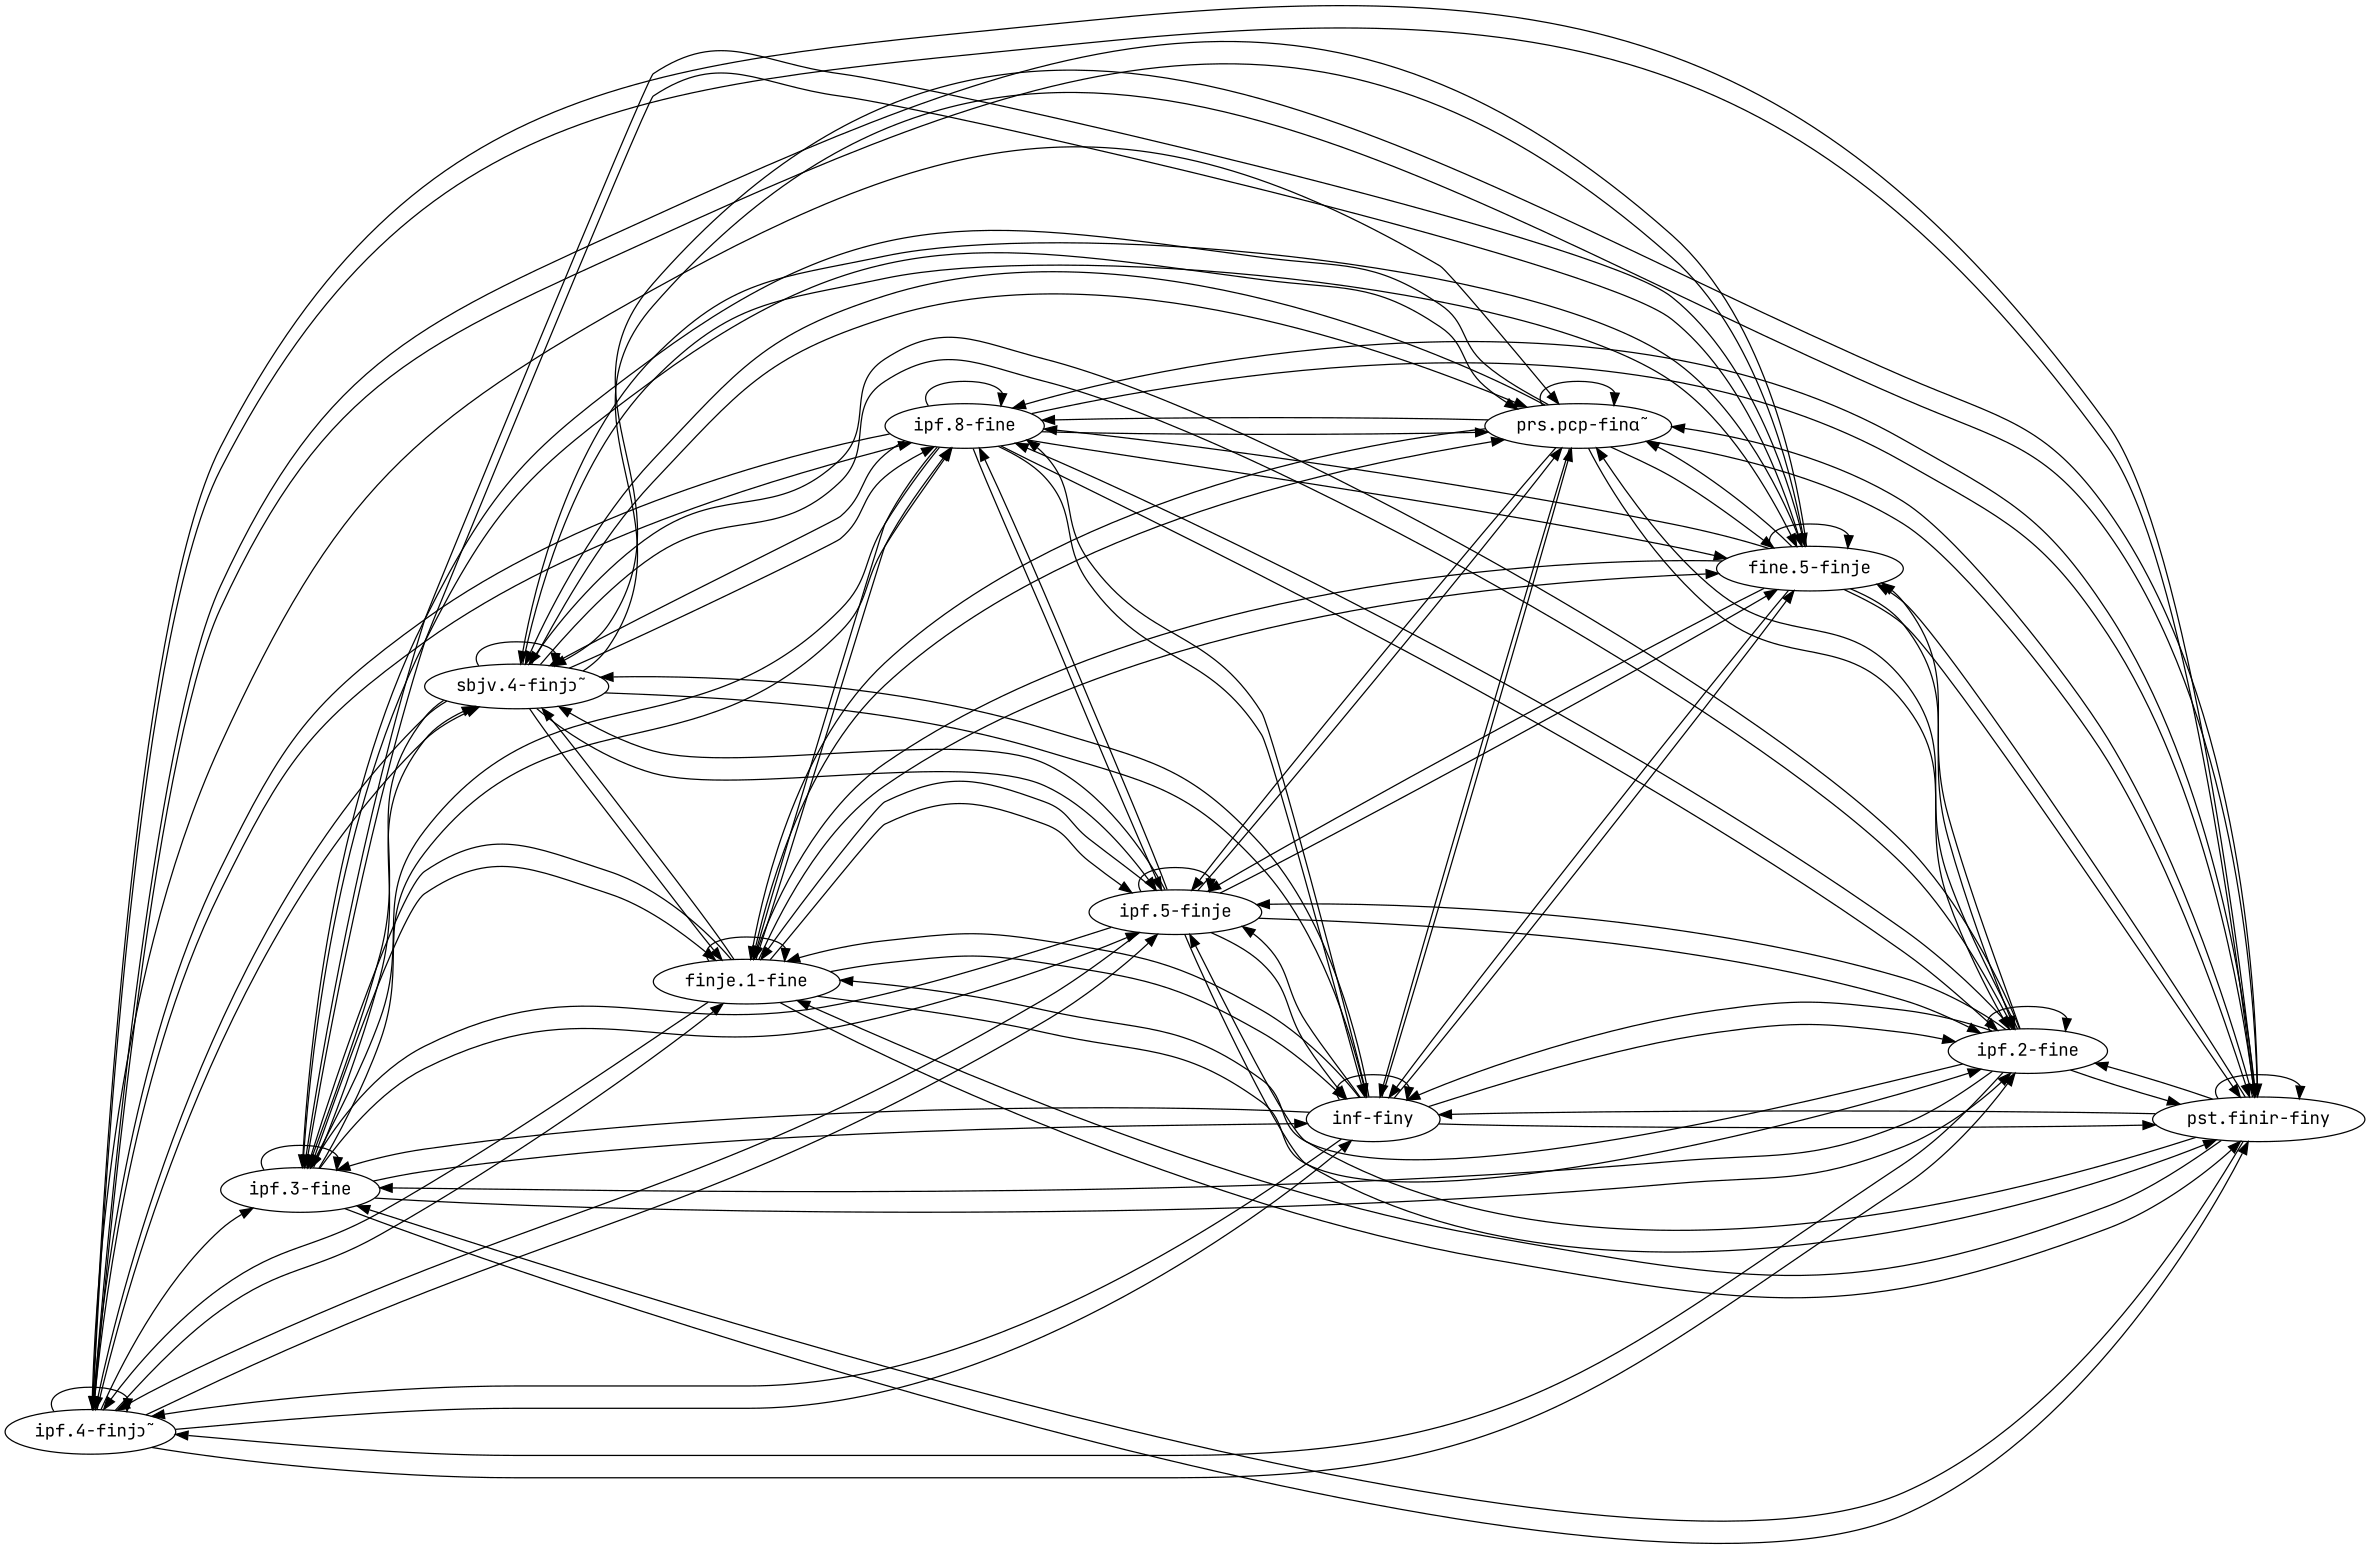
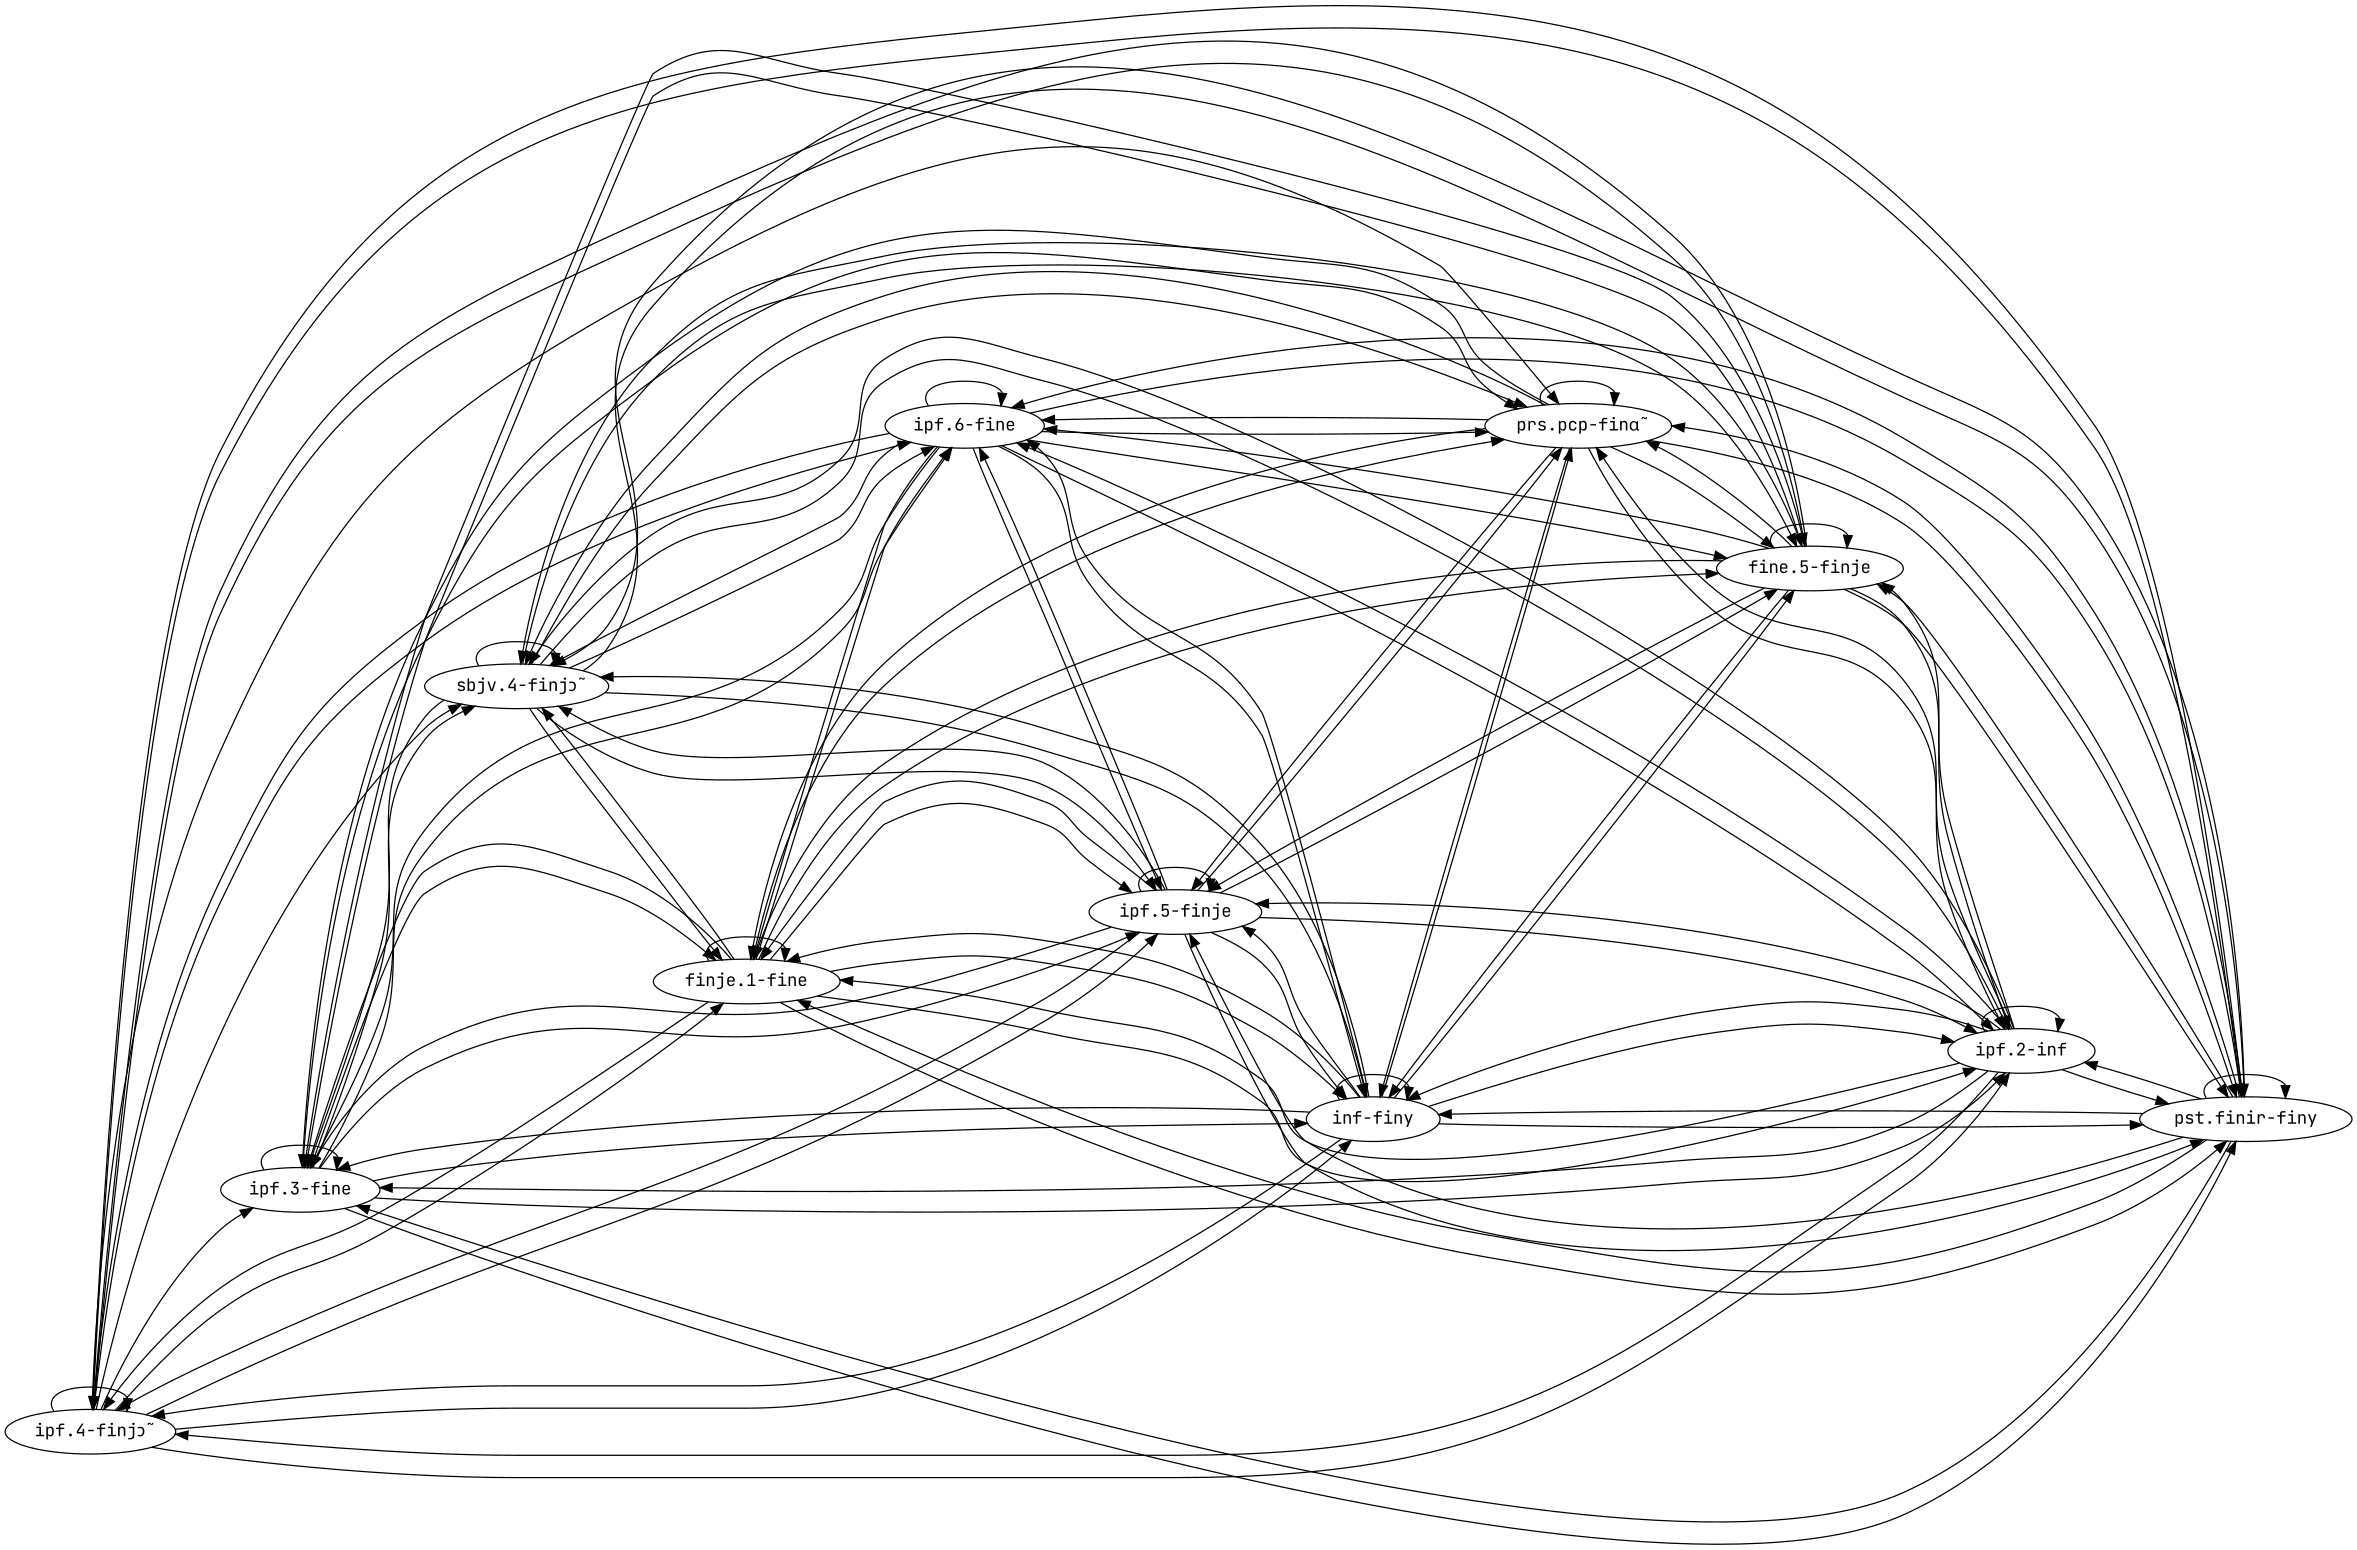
node "ipf.8-fine": label "ipf.8-fine" -> "ipf.6-fine"
edge "sbjv.4-finjɔ̃" -> "ipf.4-finjɔ̃": removed
node "ipf.2-fine": label "ipf.2-fine" -> "ipf.2-inf"
